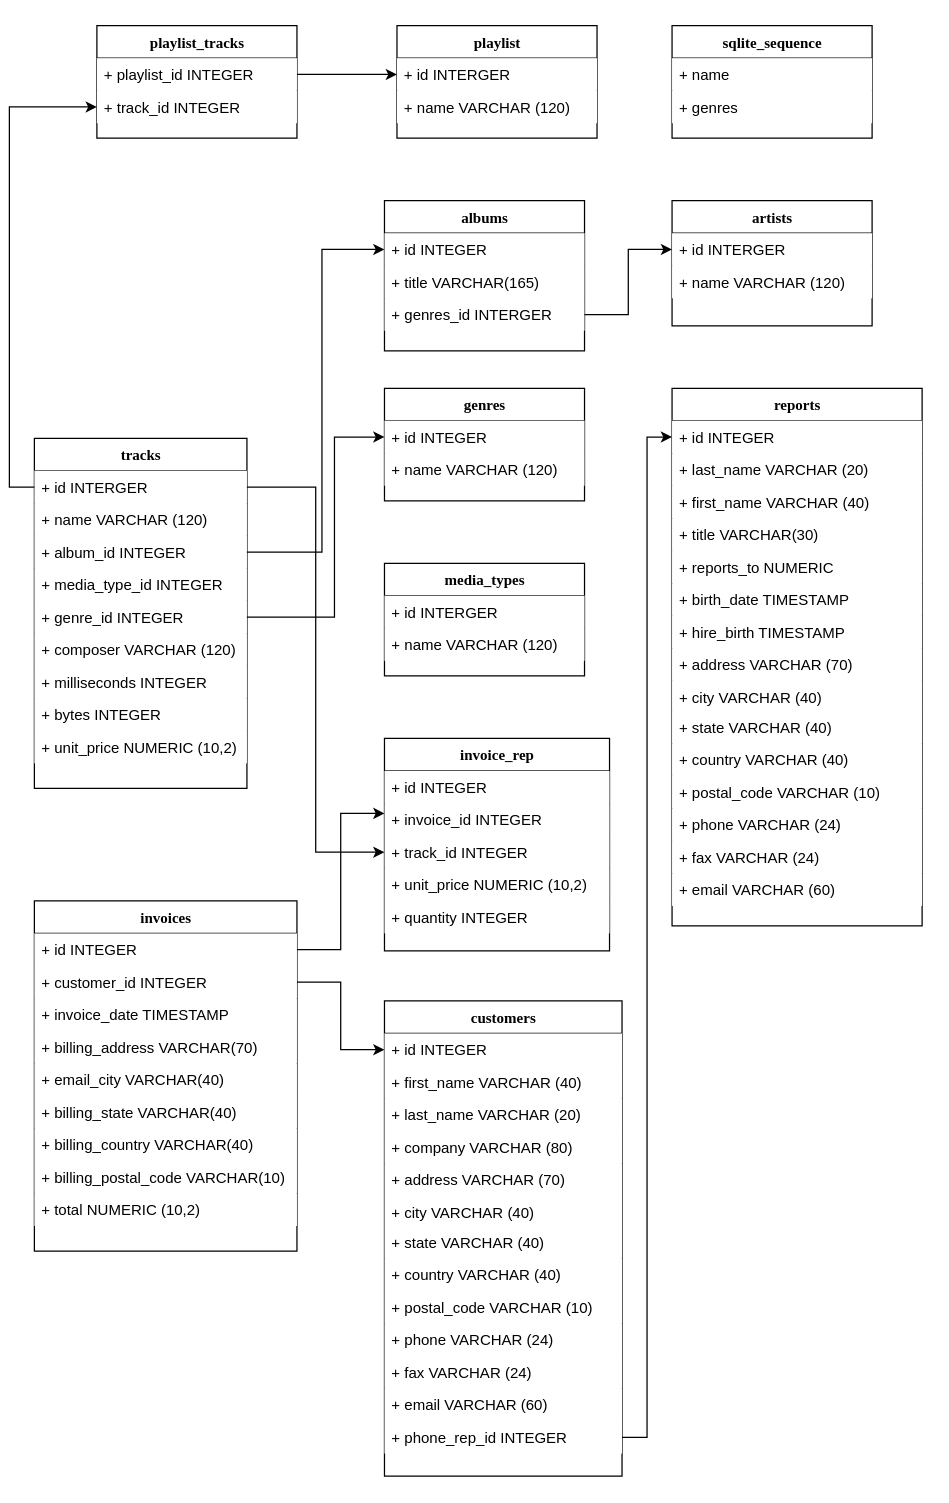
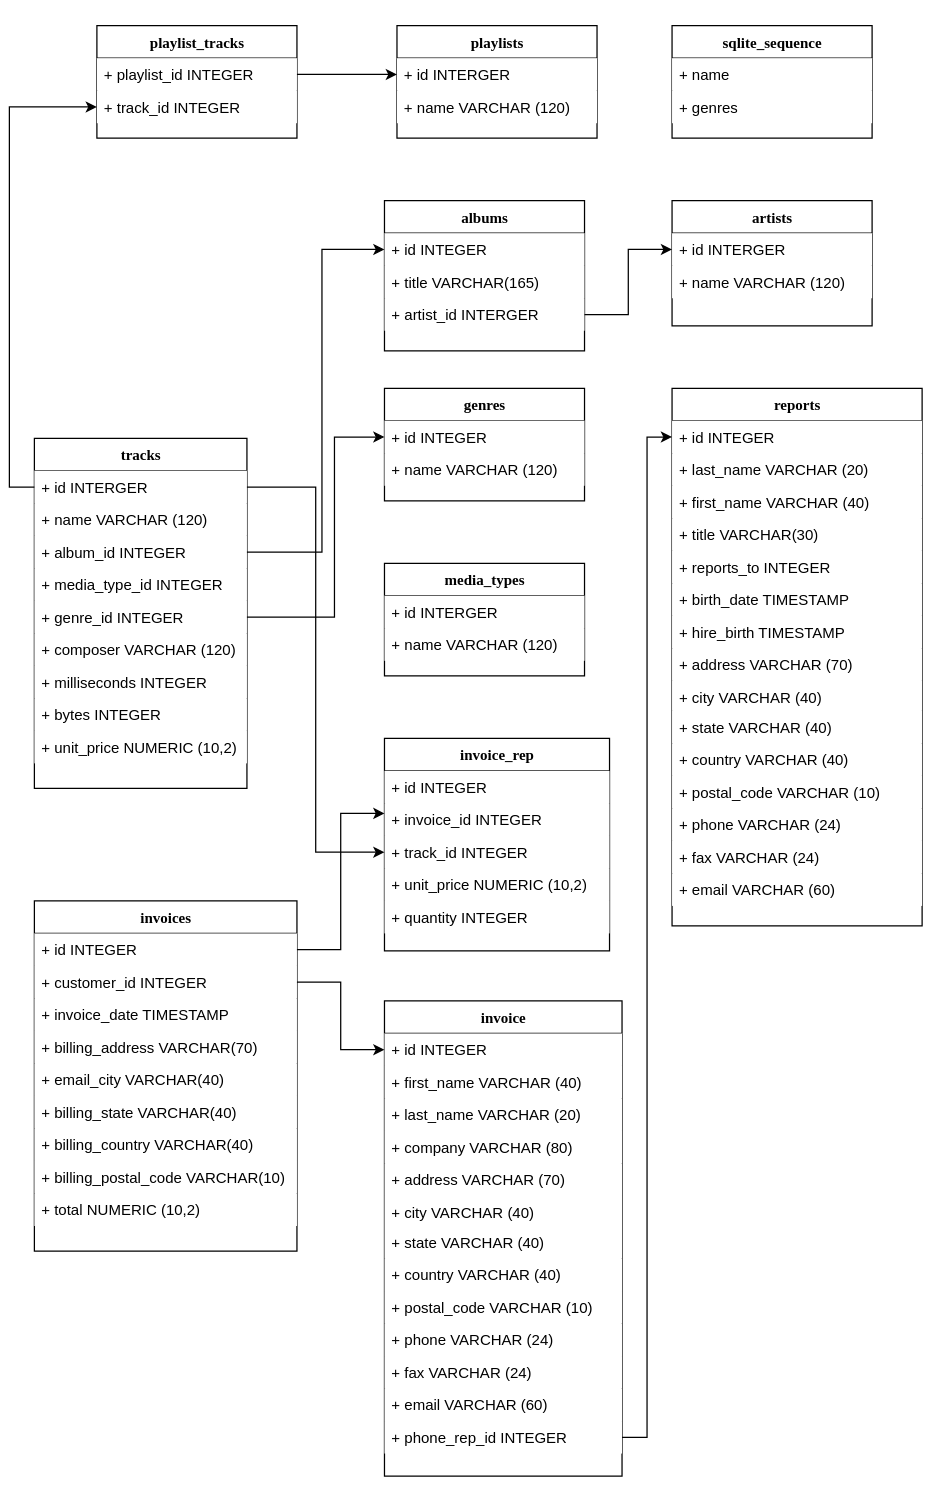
node "playlist": label "playlist" -> "playlists"
node "+ genres_id INTERGER": label "+ genres_id INTERGER" -> "+ artist_id INTERGER"
node "+ reports_to NUMERIC": label "+ reports_to NUMERIC" -> "+ reports_to INTEGER"
node "customers": label "customers" -> "invoice"
